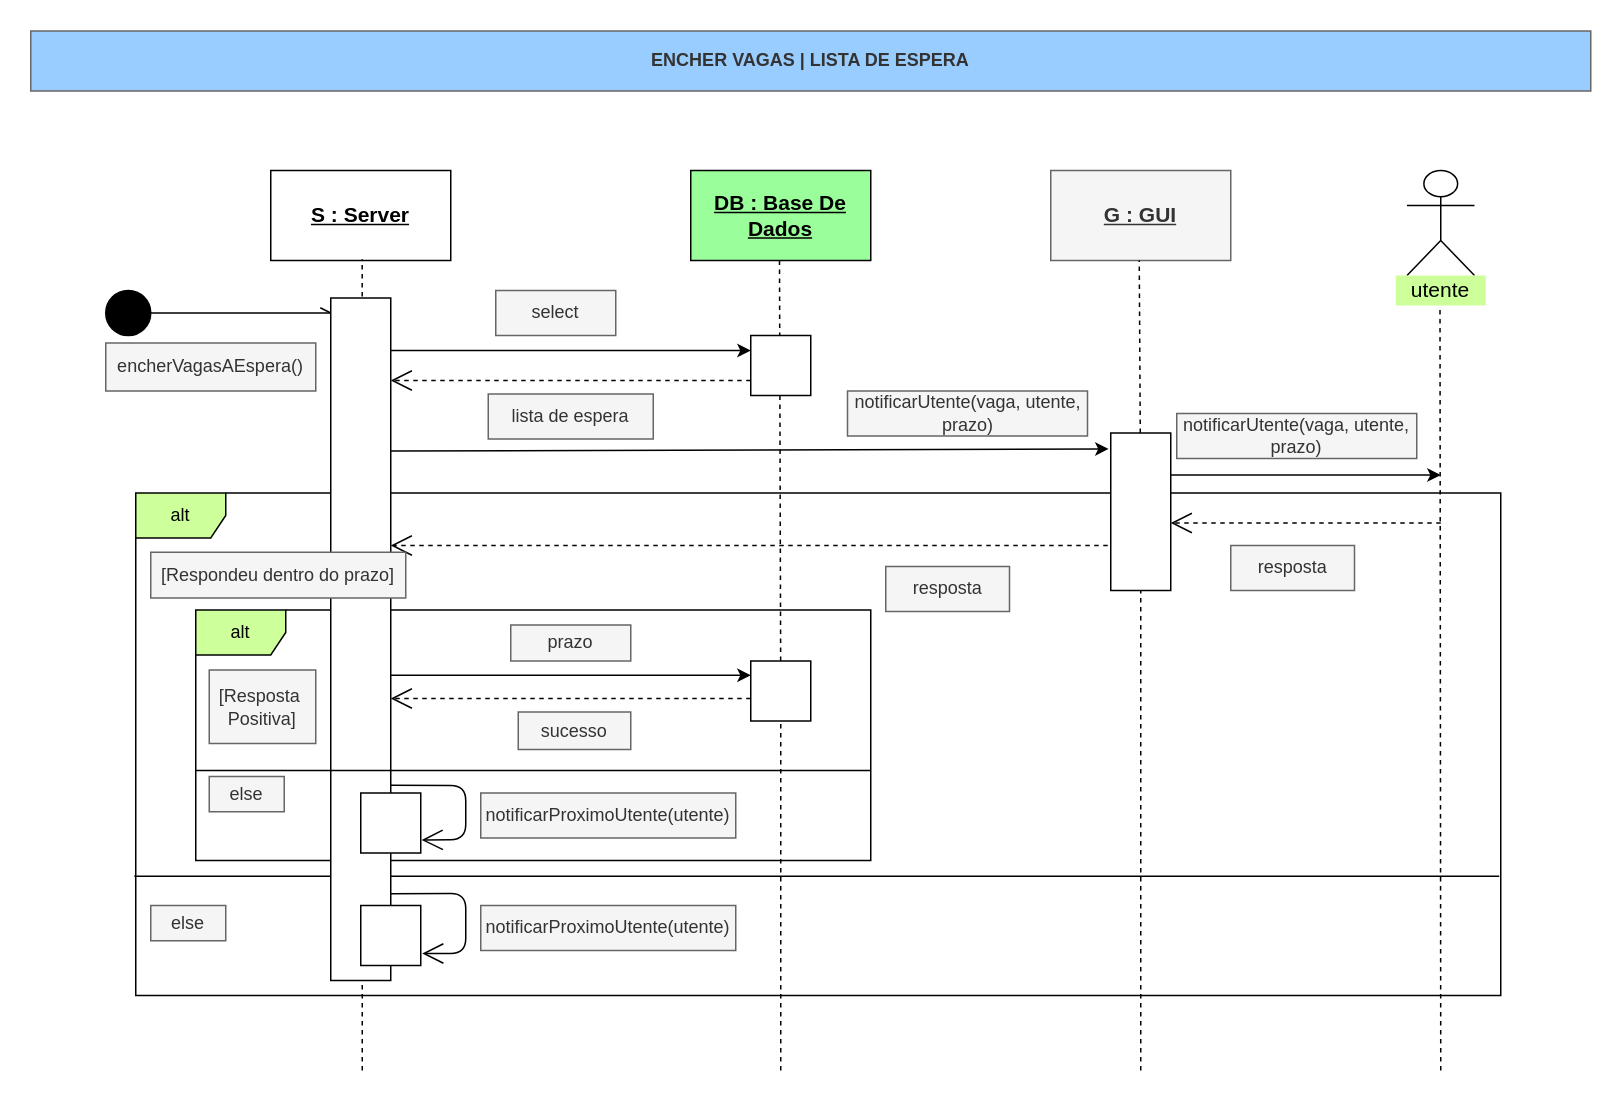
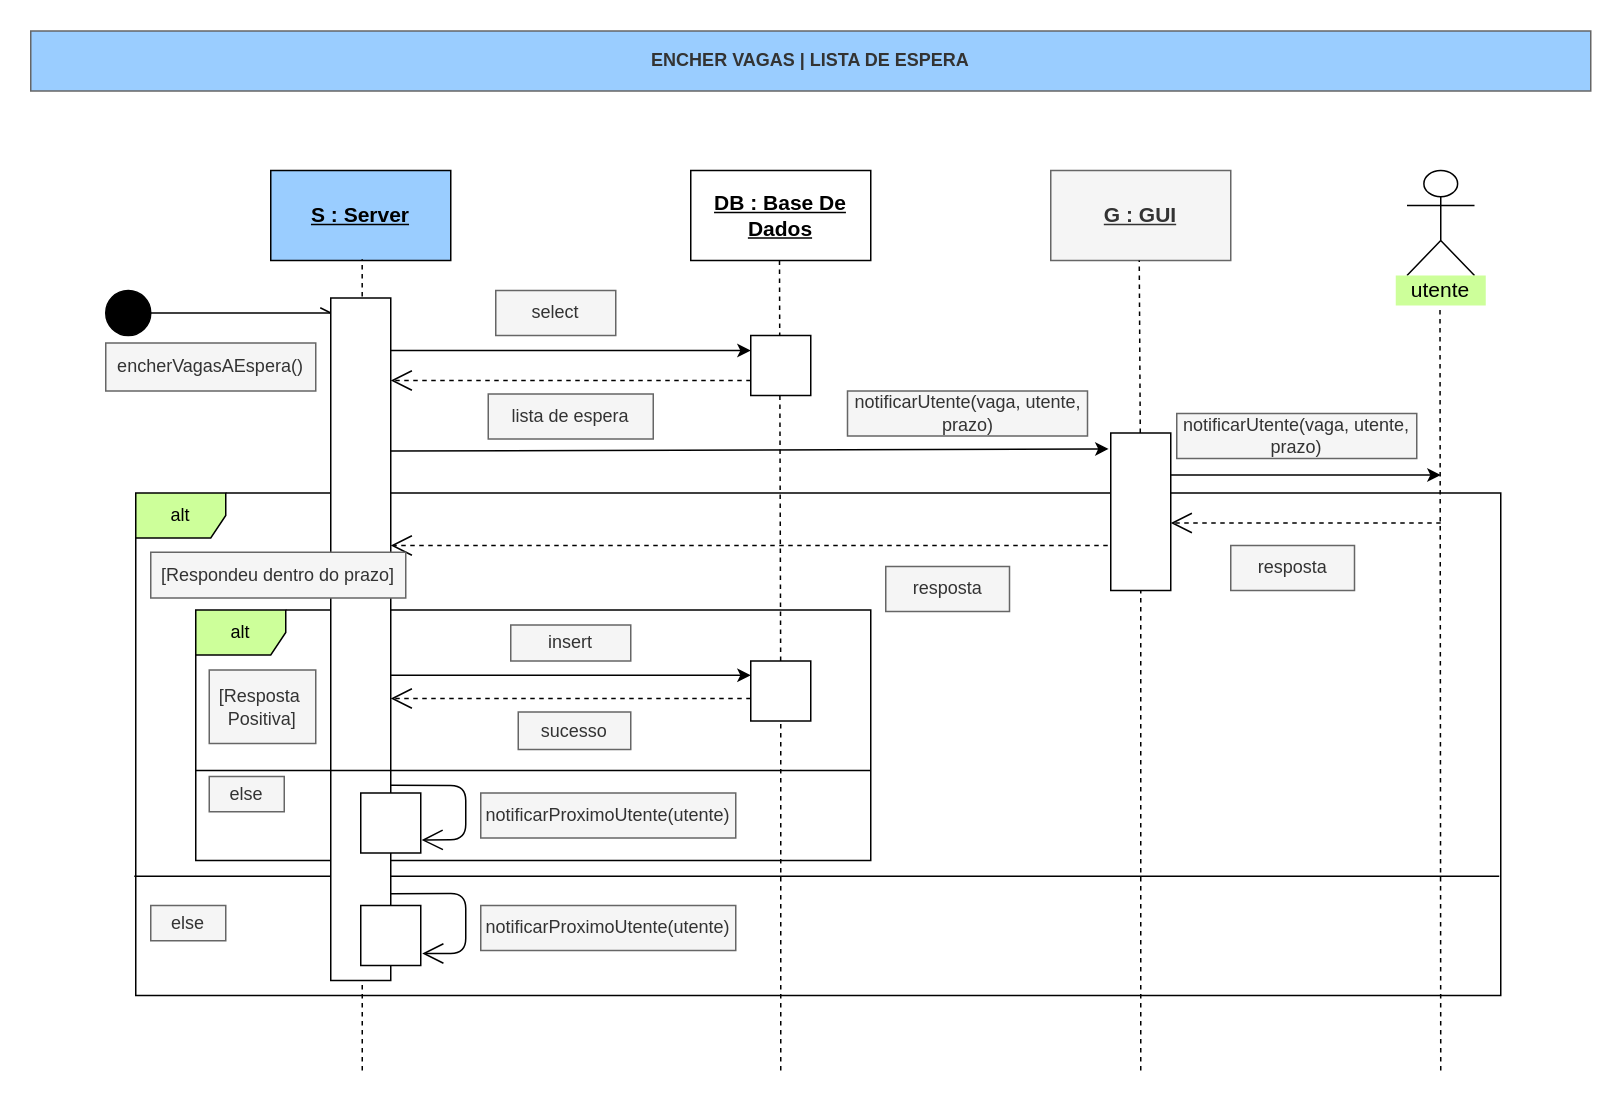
node "S : Server": fillcolor #ffffff -> #9acdff
node "DB : Base De Dados": fillcolor #9aff9a -> #ffffff
node "prazo": label "prazo" -> "insert"
